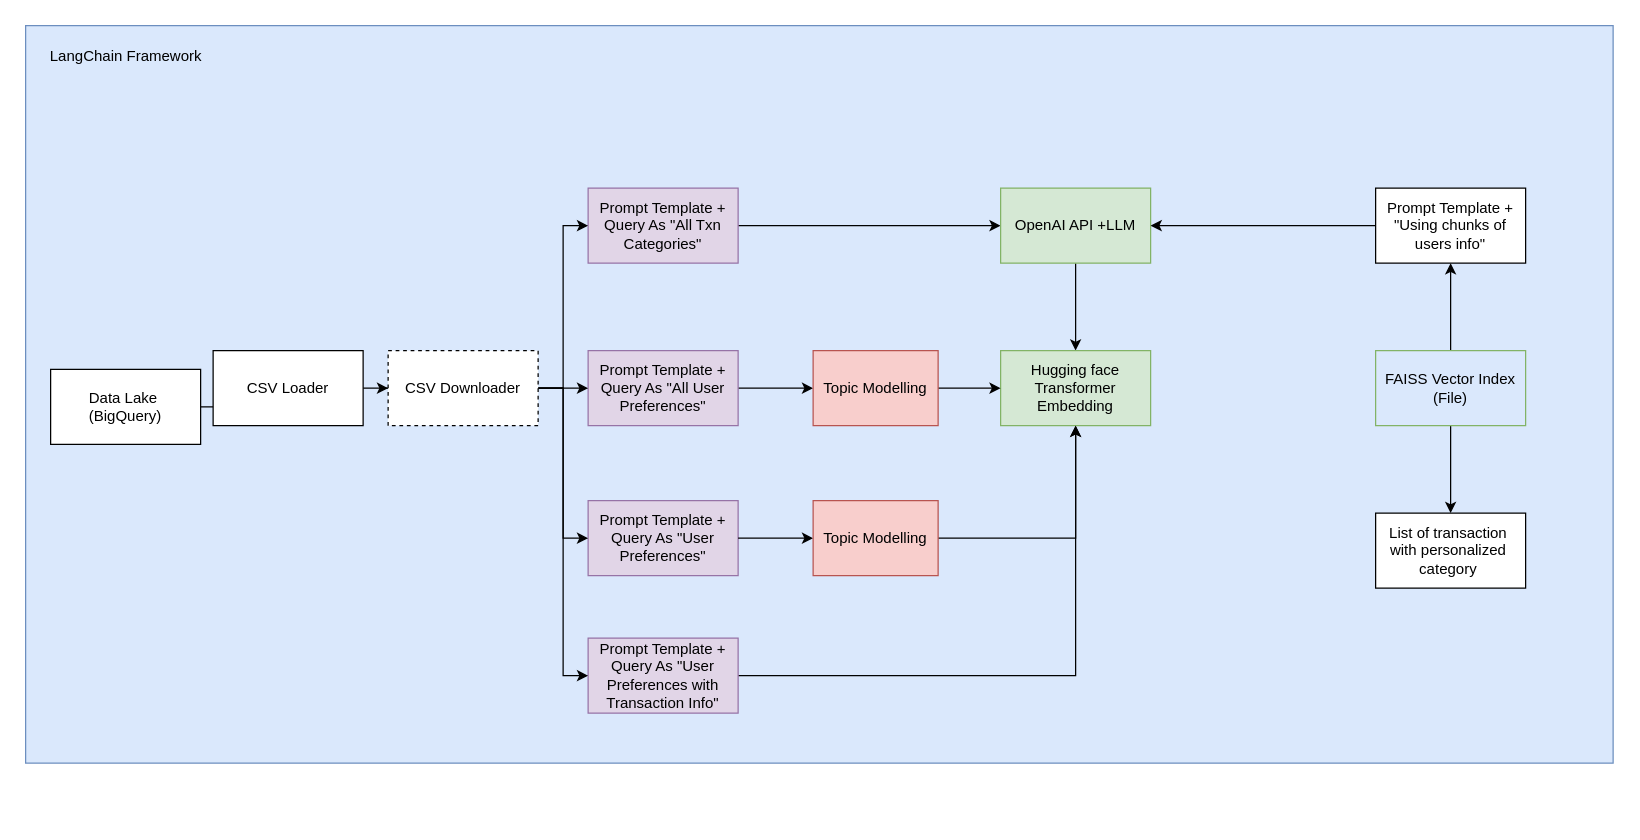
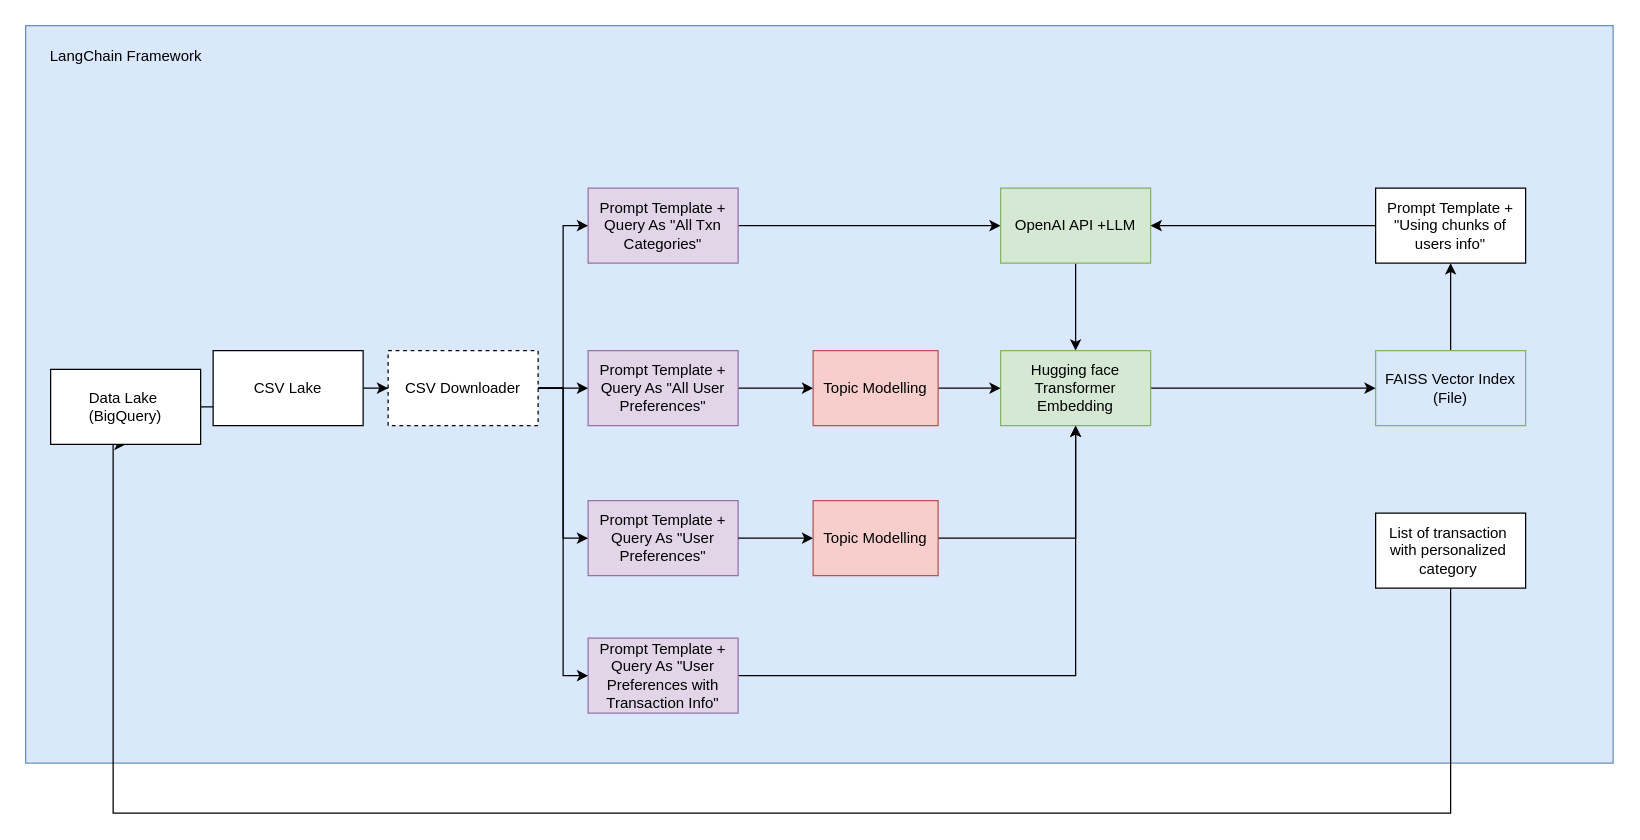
node "CSV Loader": label "CSV Loader" -> "CSV Lake"
edge "Hugging face Transformer Embedding" -> "FAISS Vector Index (File)": added
edge "FAISS Vector Index (File)" -> "List of transaction with personalized category": removed
edge "List of transaction with personalized category" -> "Data Lake (BigQuery)": added
